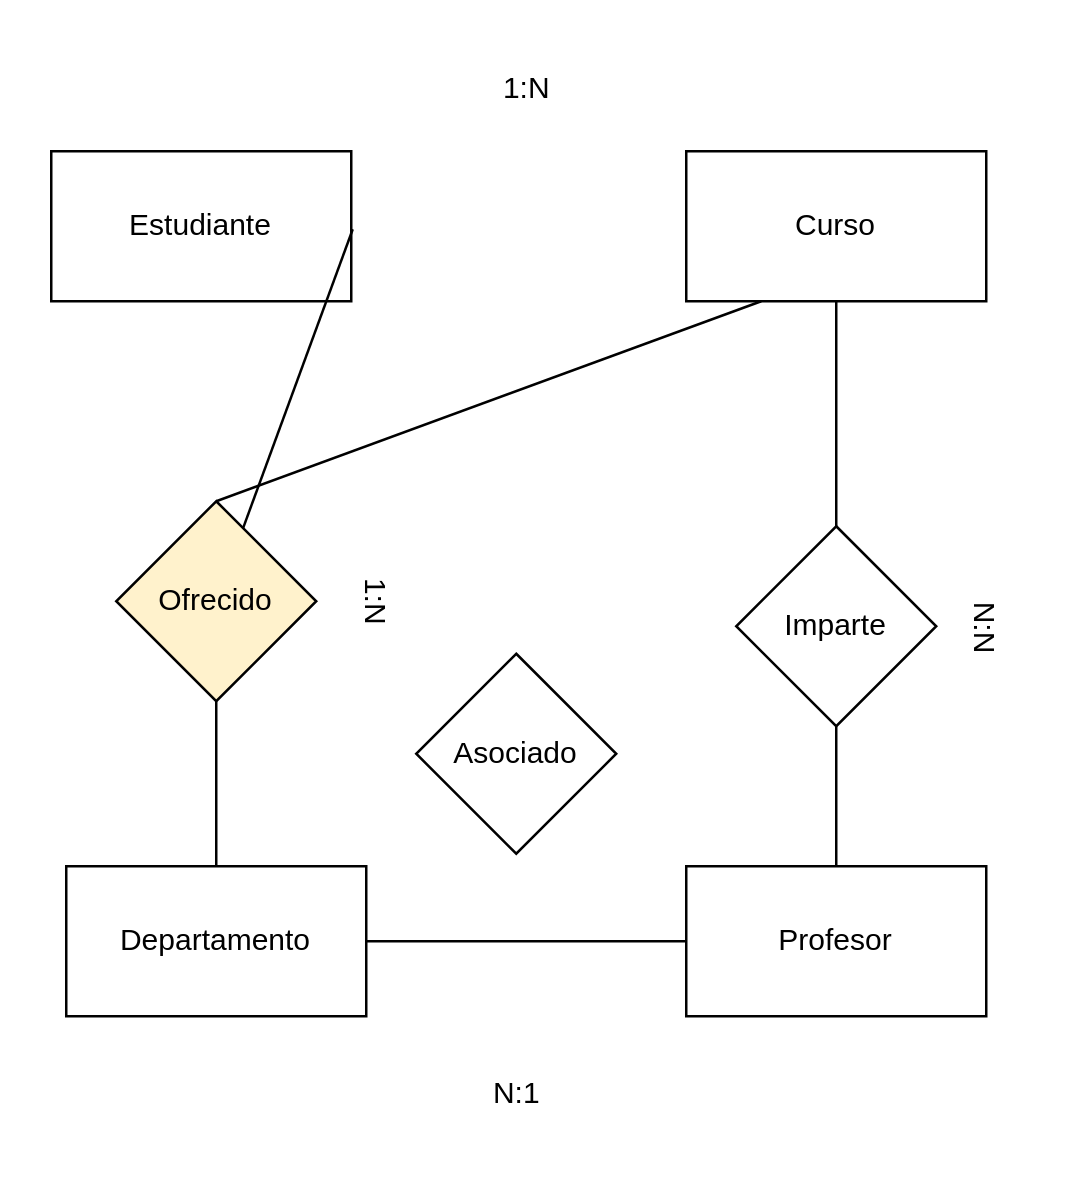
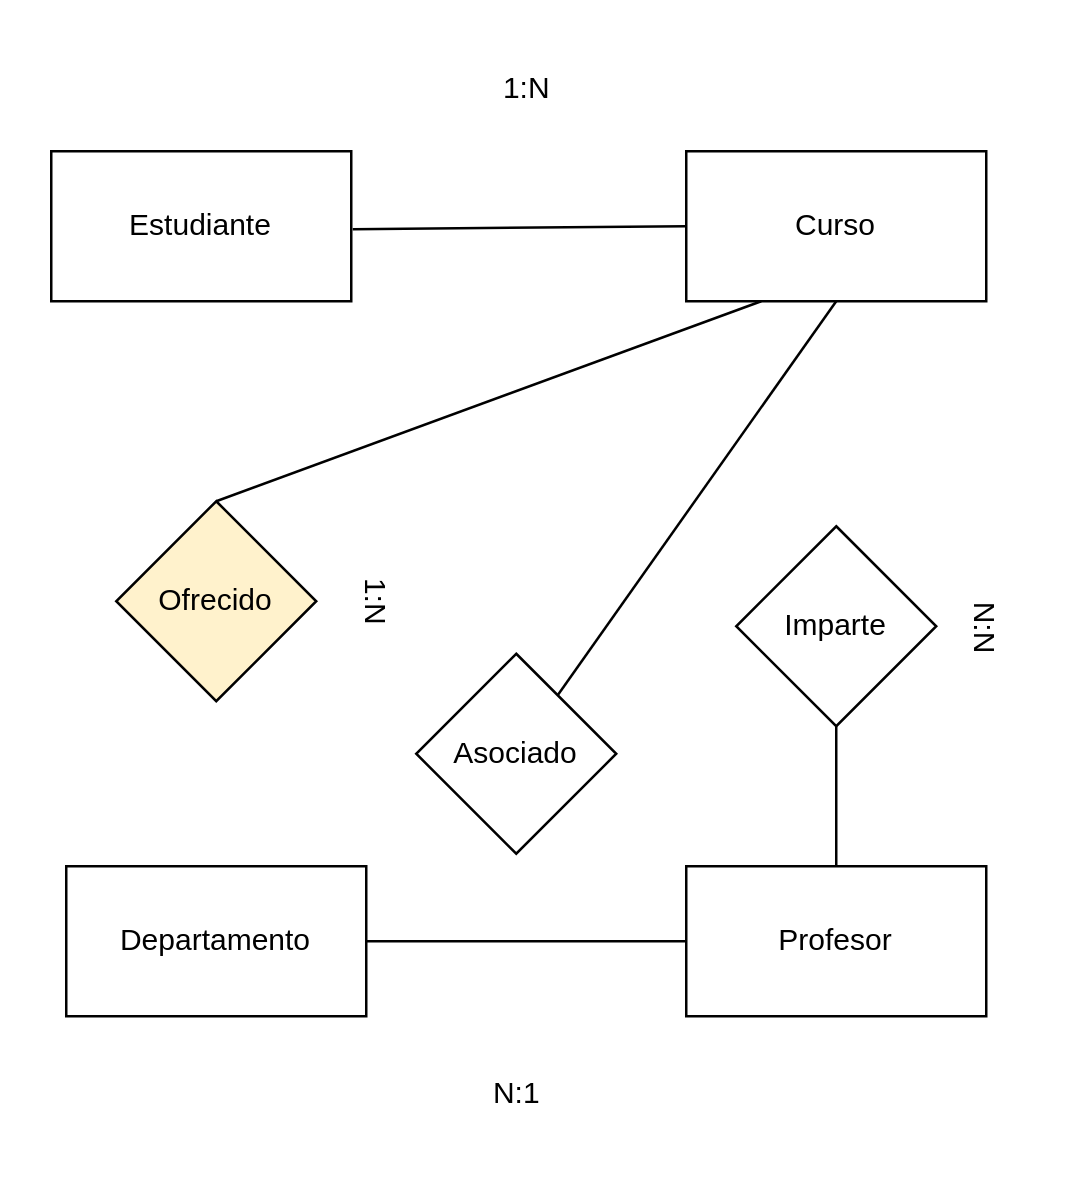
edge "Estudiante" -- "Ofrecido": now "Estudiante" -- "Curso"
edge "Curso" -- "Imparte": now "Curso" -- "Asociado"
edge "Ofrecido" -- "Departamento": removed
